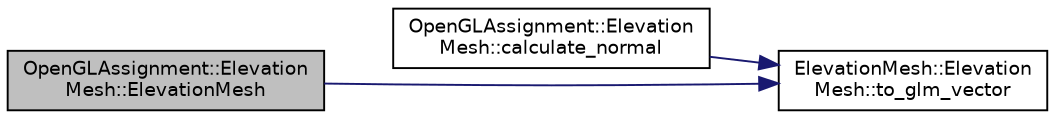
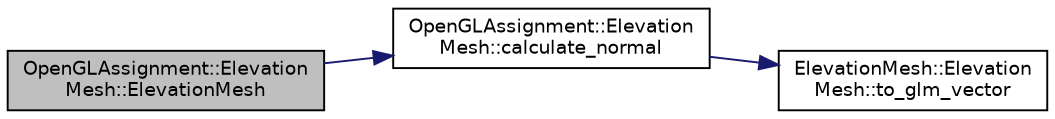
edge "OpenGLAssignment::Elevation Mesh::ElevationMesh" -> "ElevationMesh::Elevation Mesh::to_glm_vector": now "OpenGLAssignment::Elevation Mesh::ElevationMesh" -> "OpenGLAssignment::Elevation Mesh::calculate_normal"
